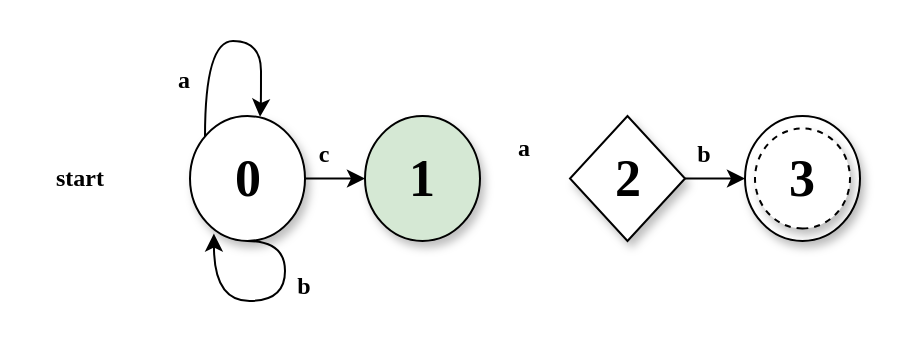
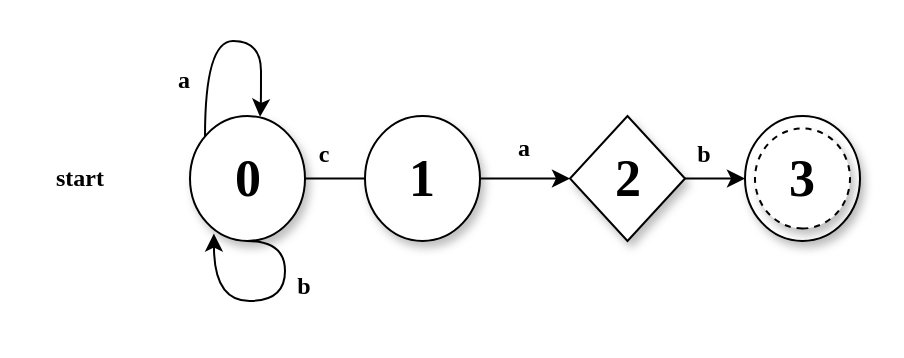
edge "0" -> "1": arrowhead classic -> none
node "1": fillcolor #d5e8d4 -> #ffffff
edge "1" -> "2": added
